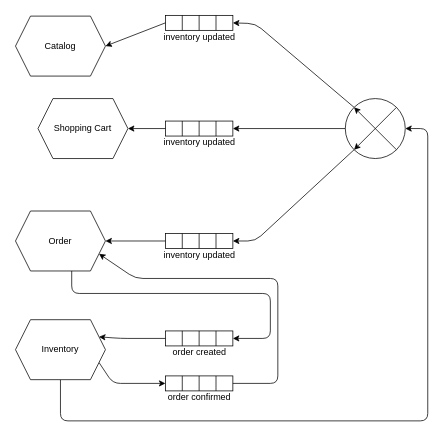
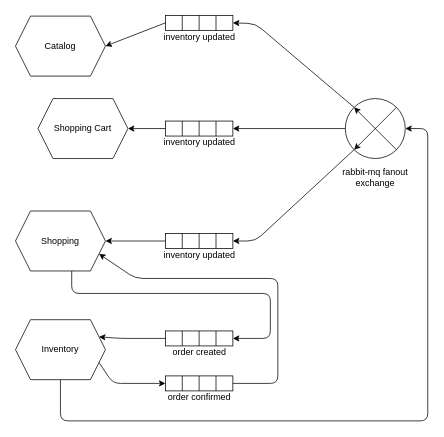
node "rabbit-mq fanout exchange": added
node "Order": label "Order" -> "Shopping"
